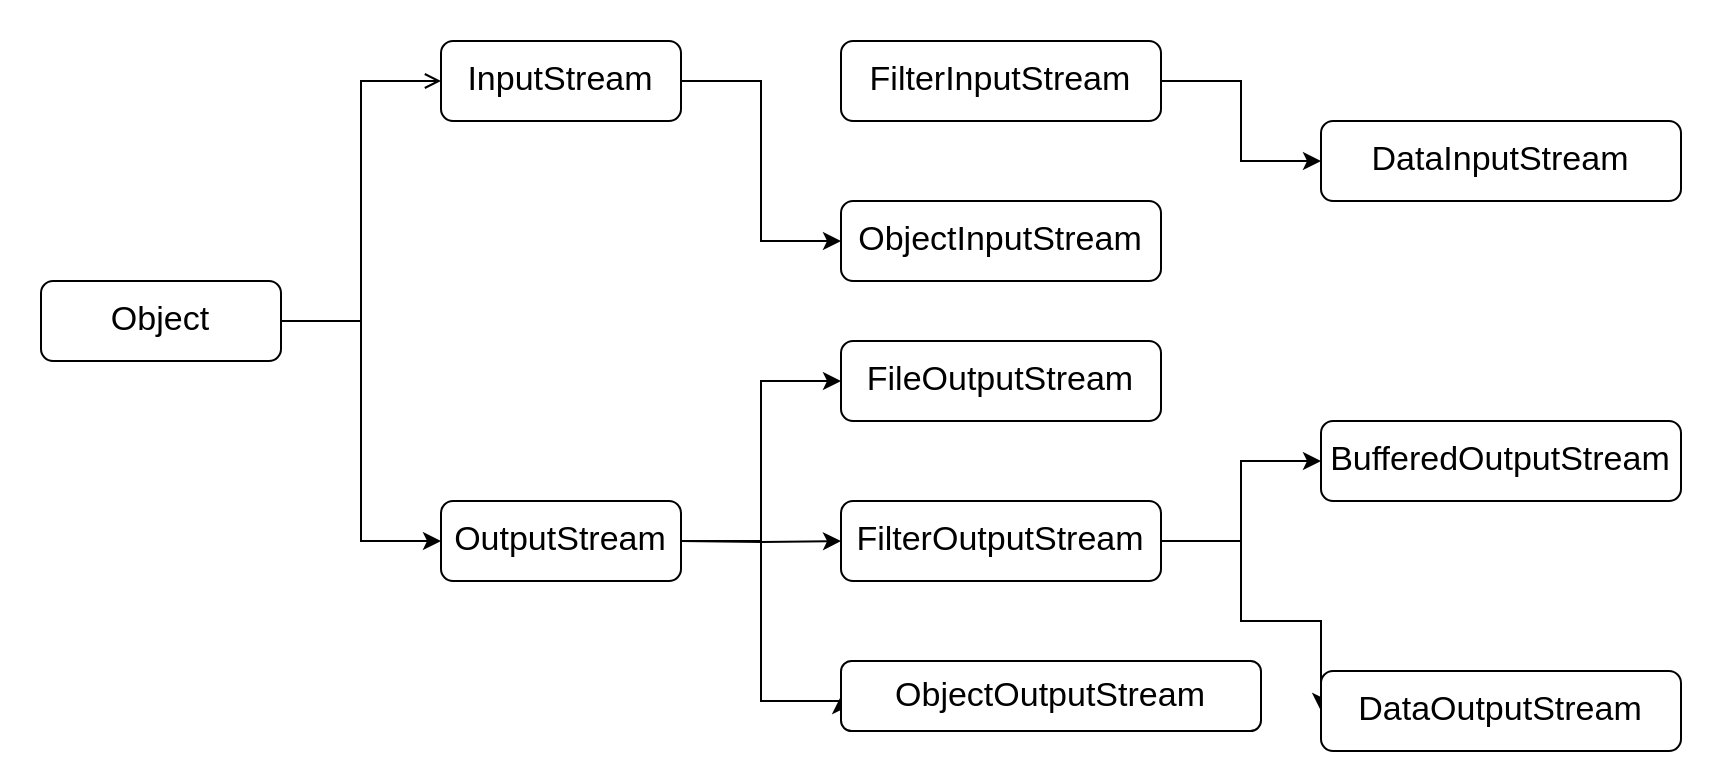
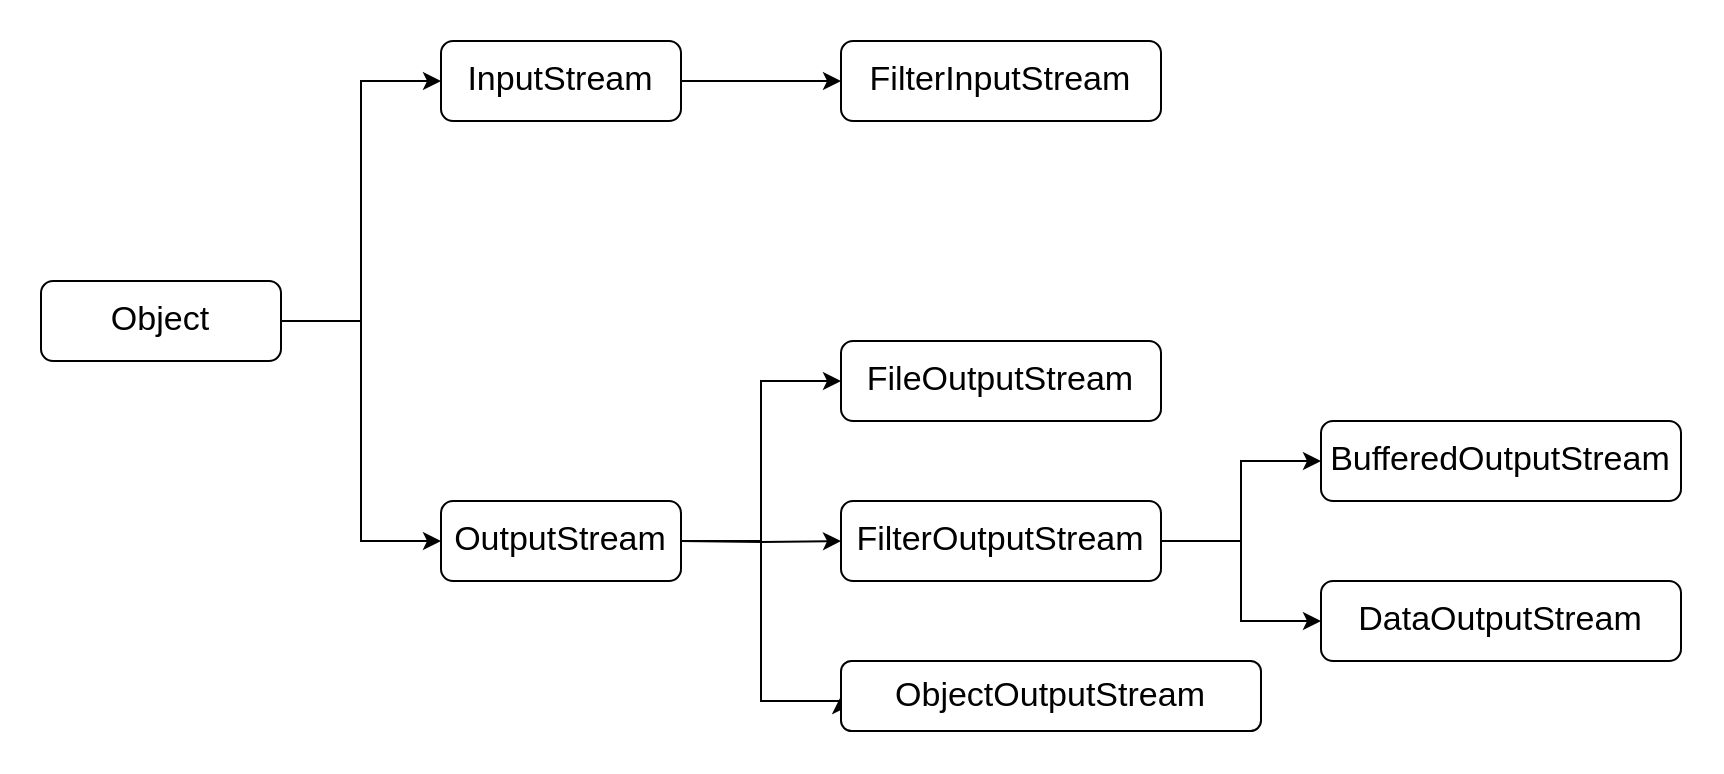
edge "Object" -> "InputStream": arrowhead open -> classic
edge "InputStream" -> "FilterInputStream": added
edge "FilterInputStream" -> "DataInputStream": removed
node "DataInputStream": removed
edge "InputStream" -> "ObjectInputStream": removed
node "ObjectInputStream": removed
node "DataOutputStream": moved (1501, 711) -> (1501, 621)
